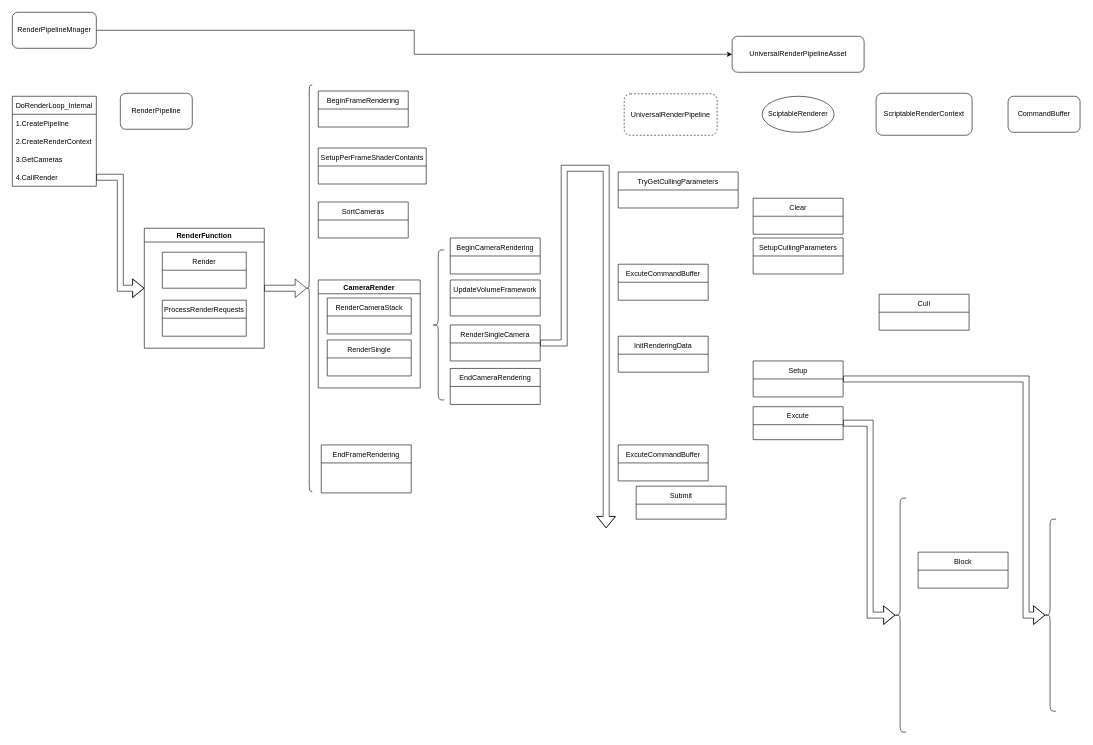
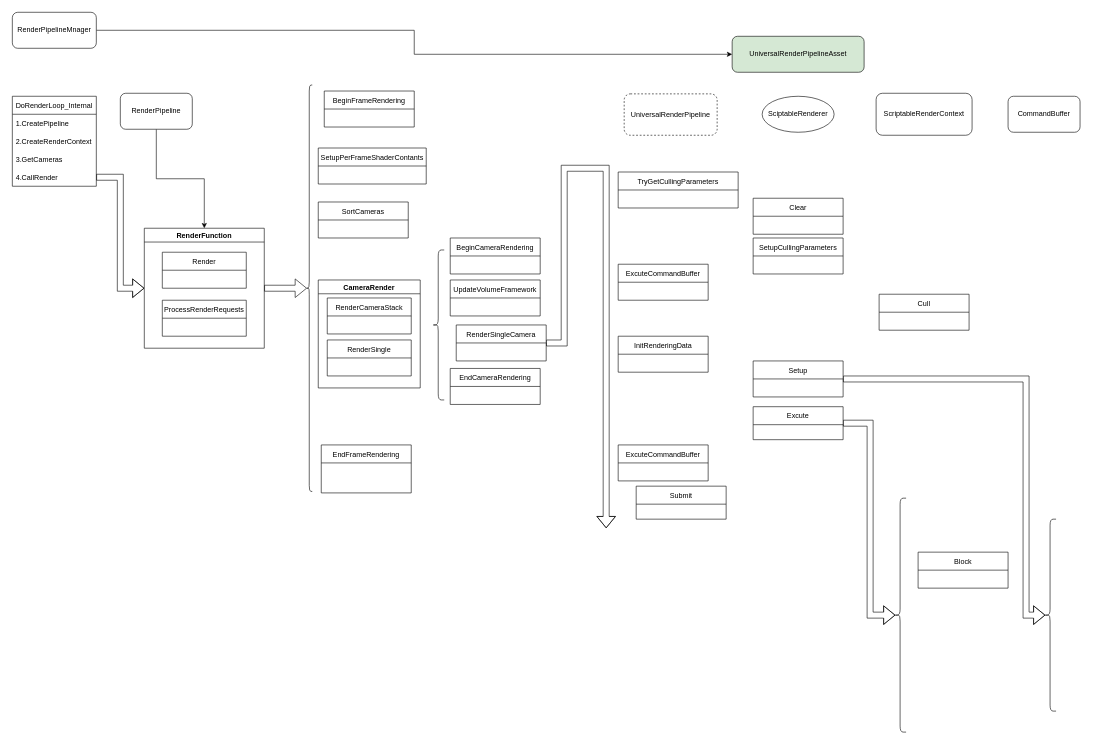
node "UniversalRenderPipelineAsset": fillcolor #ffffff -> #d5e8d4
node "BeginFrameRendering": moved (363, 109) -> (369, 109)
edge "RenderPipeline" -> "RenderFunction": added
node "RenderSingleCamera": moved (495, 343) -> (501, 343)
